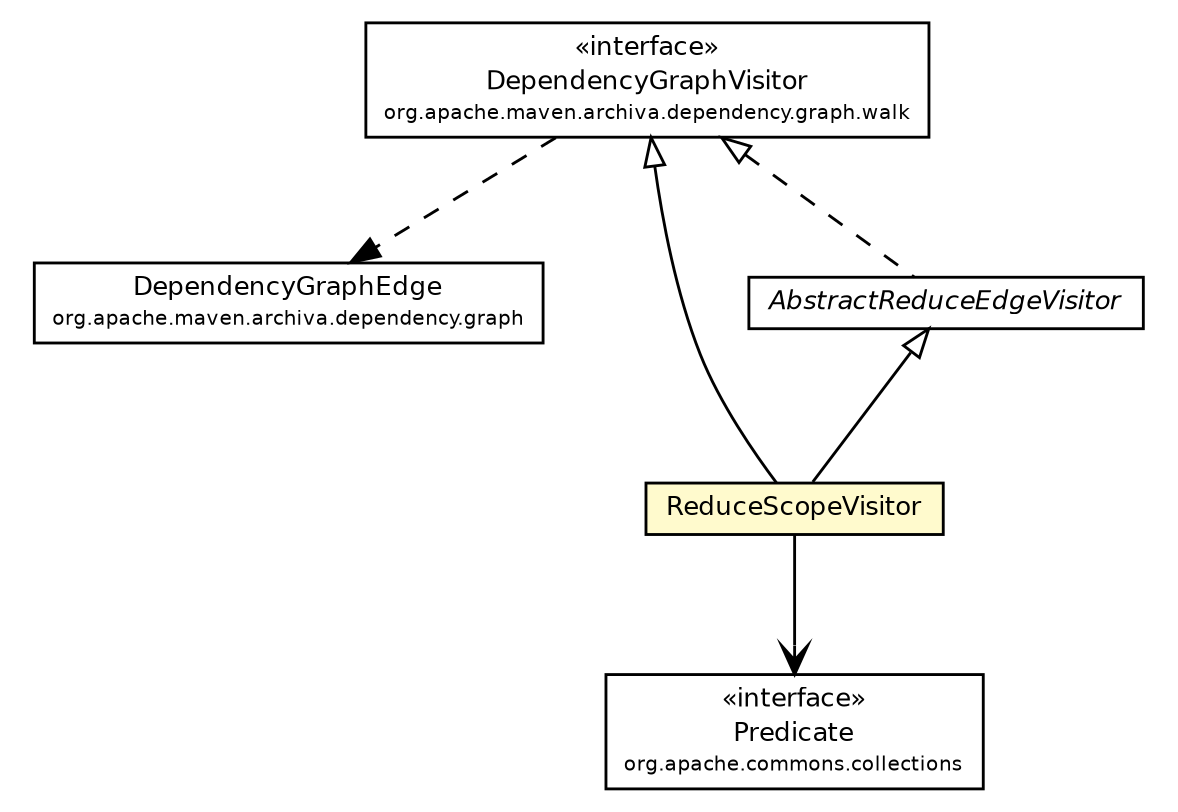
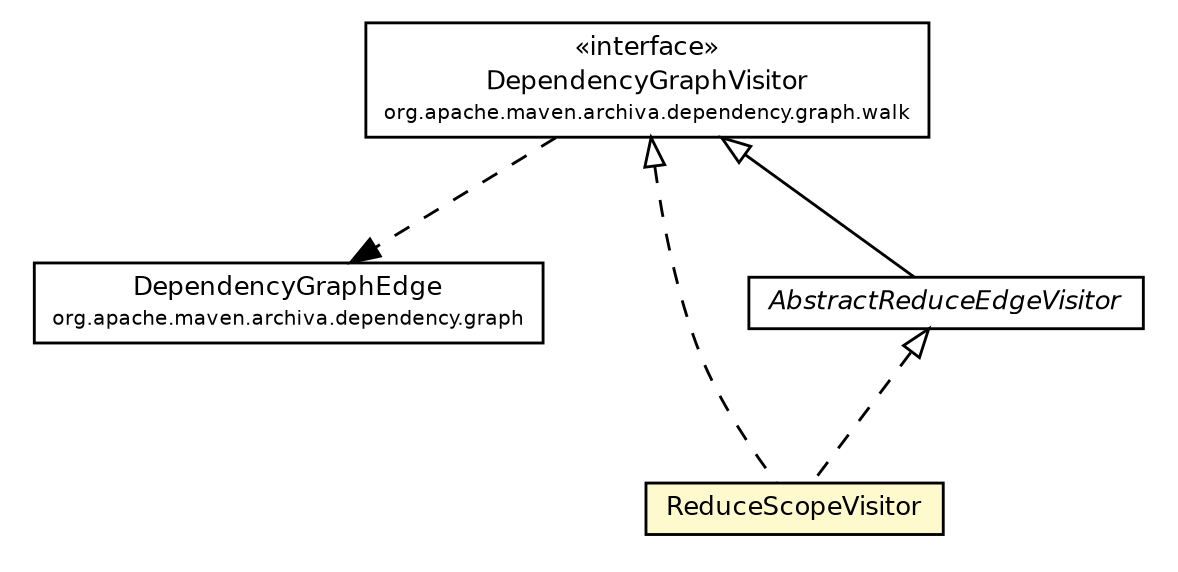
edge "AbstractReduceEdgeVisitor" -> "DependencyGraphVisitor": style dashed -> solid
edge "ReduceScopeVisitor" -> "DependencyGraphVisitor": style solid -> dashed
edge "ReduceScopeVisitor" -> "AbstractReduceEdgeVisitor": style solid -> dashed
node "Predicate": removed
